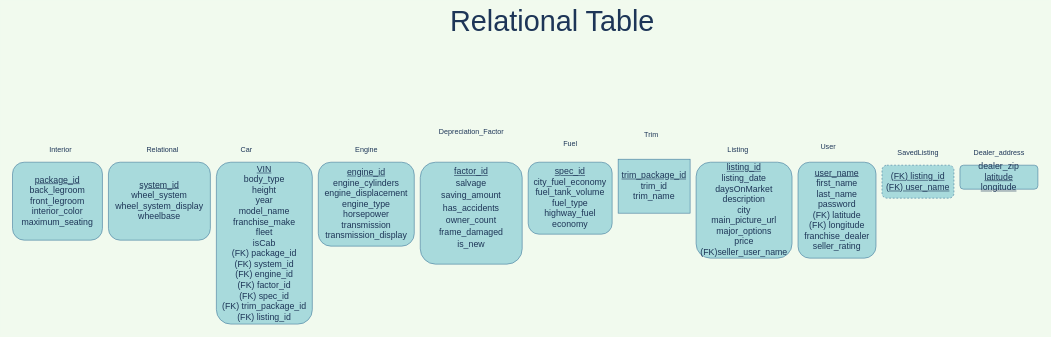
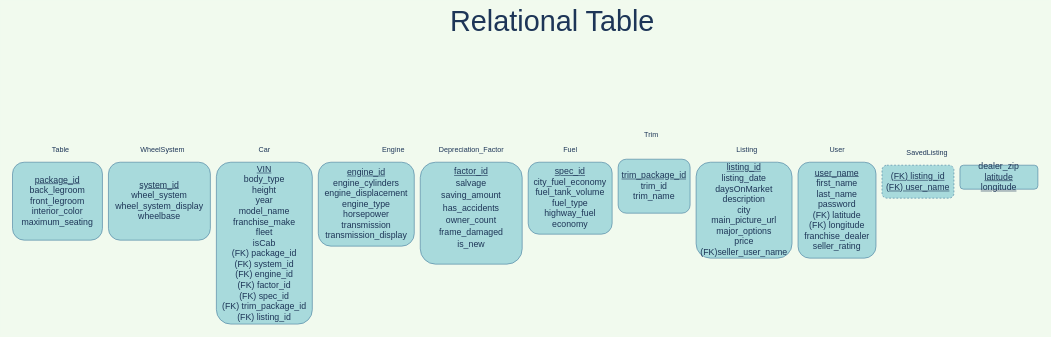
node "Depreciation_Factor": moved (471, 132) -> (471, 150)
node "Fuel": moved (570, 144) -> (570, 150)
node "User": moved (828, 147) -> (837, 150)
node "Interior": label "Interior" -> "Table"
node "Relational": label "Relational" -> "WheelSystem"
node "Car": moved (246, 150) -> (264, 150)
node "Engine": moved (366, 150) -> (393, 150)
node "Listing": moved (738, 150) -> (747, 150)
node "SavedListing": moved (918, 153) -> (927, 153)
node "Dealer_address": removed
node "trim_package_id trim_id trim_name": shape rectangle -> rounded rectangle
